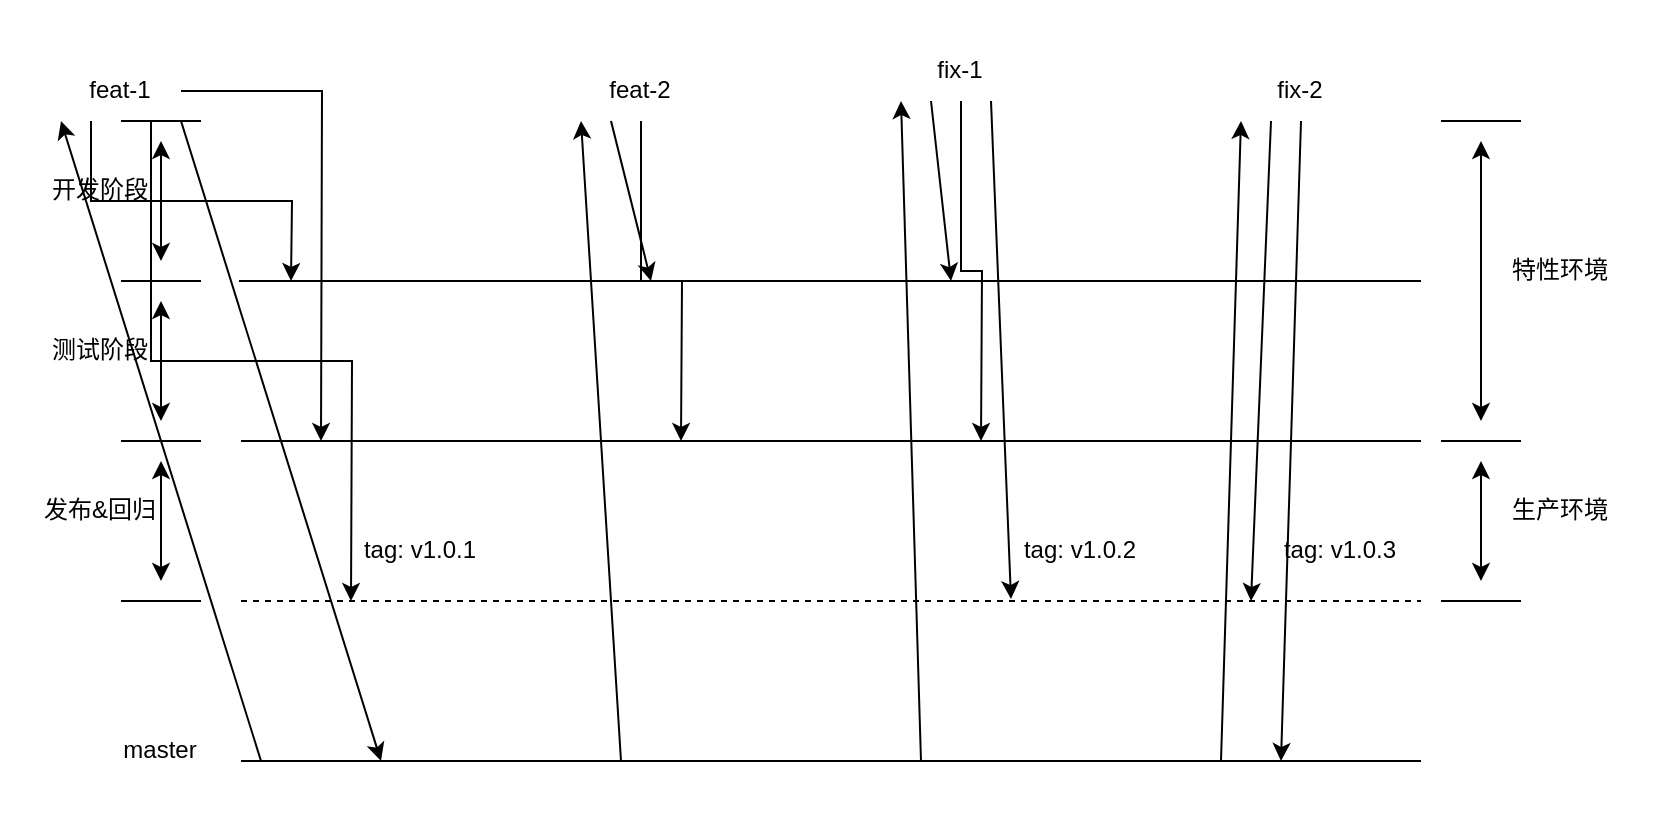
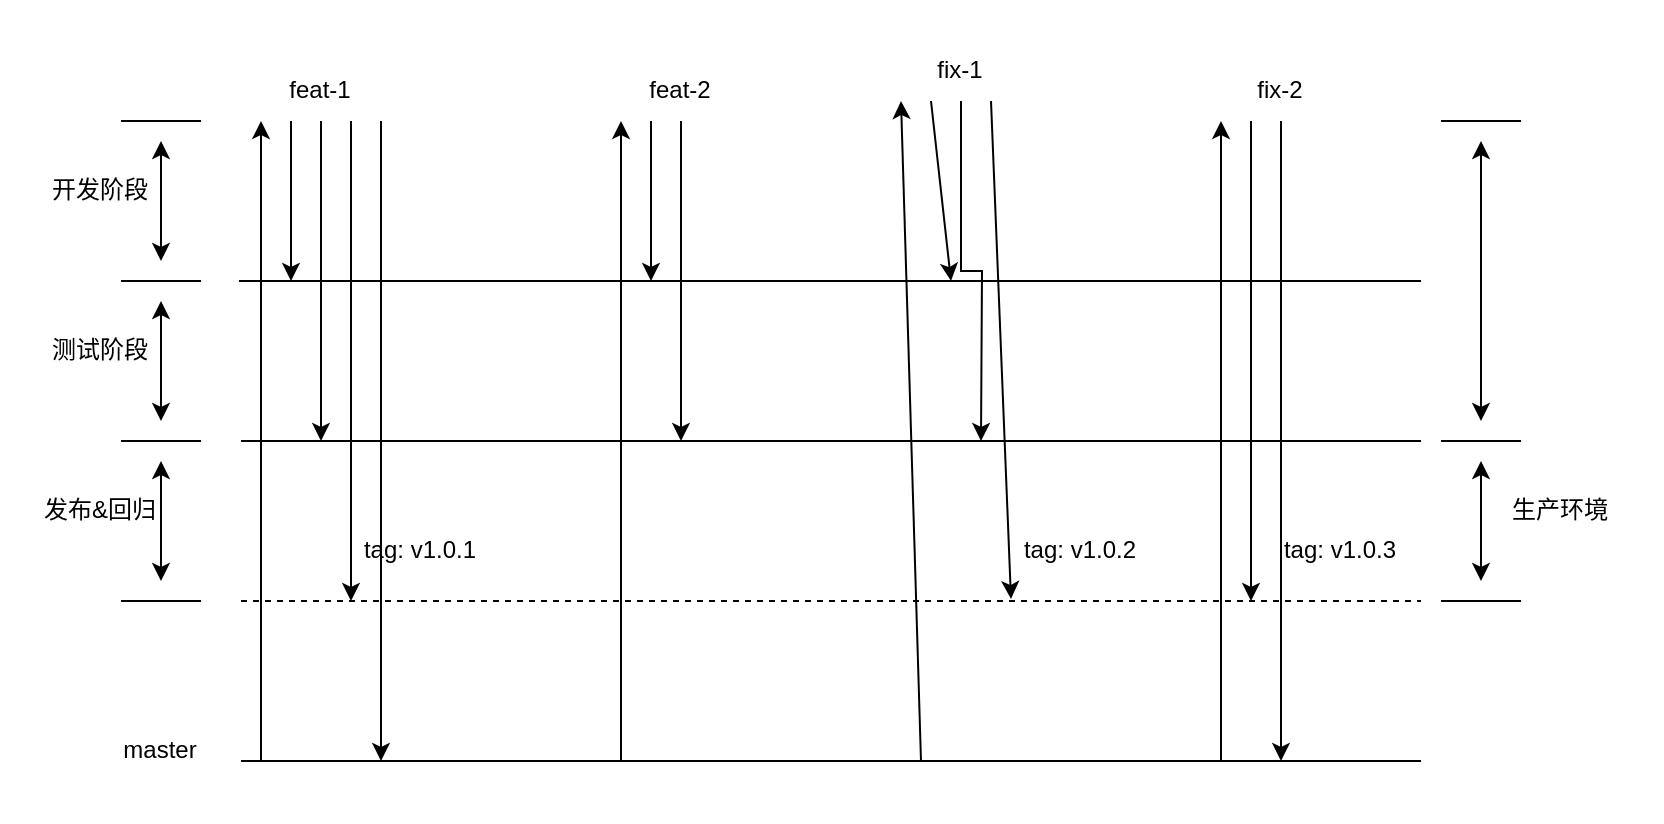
node "feat-1": moved (121, 91) -> (321, 91)
node "feat-2": moved (641, 91) -> (681, 91)
node "fix-2": moved (1301, 91) -> (1281, 91)
node "特性环境": removed
